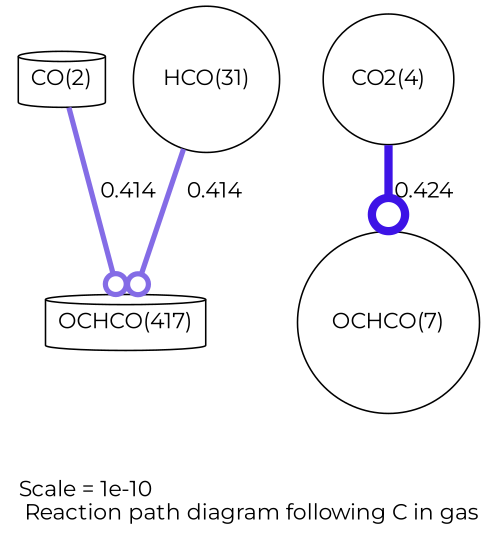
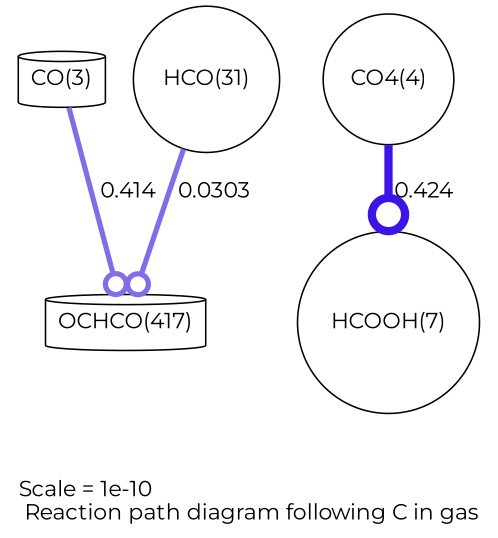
node "CO(2)": label "CO(2)" -> "CO(3)"
node "CO2(4)": label "CO2(4)" -> "CO4(4)"
edge "HCO(31)" -> "OCHCO(417)": label " 0.414" -> " 0.0303"
node "OCHCO(7)": label "OCHCO(7)" -> "HCOOH(7)"
